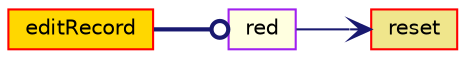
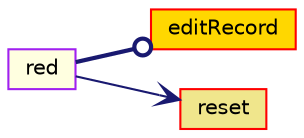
edge "editRecord" -> "red": reversed
